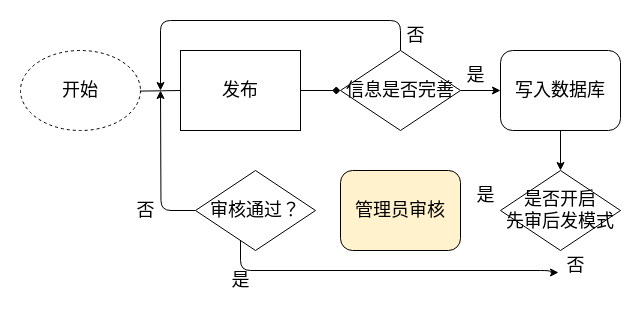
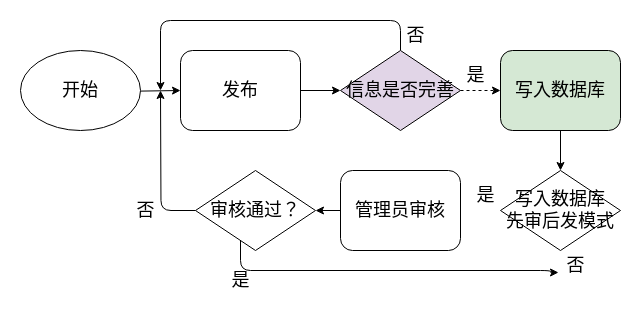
node "开始": style dashed -> solid
edge "开始" -- "发布": arrowhead none -> classic
node "发布": shape rectangle -> rounded rectangle
edge "发布" -> "信息是否完善": arrowhead diamond -> classic
node "信息是否完善": fillcolor #ffffff -> #e1d5e7
edge "信息是否完善" -> "写入数据库": style solid -> dashed
node "写入数据库": fillcolor #ffffff -> #d5e8d4
edge "管理员审核" -> "审核通过？": added
node "管理员审核": fillcolor #fff2cc -> #ffffff
node "是否开启 先审后发模式": label "是否开启 先审后发模式" -> "写入数据库 先审后发模式"
